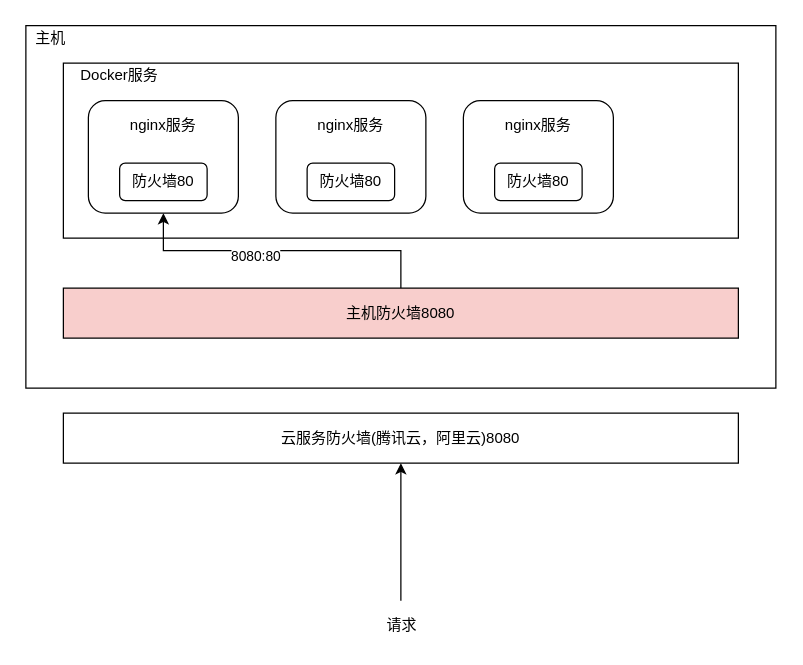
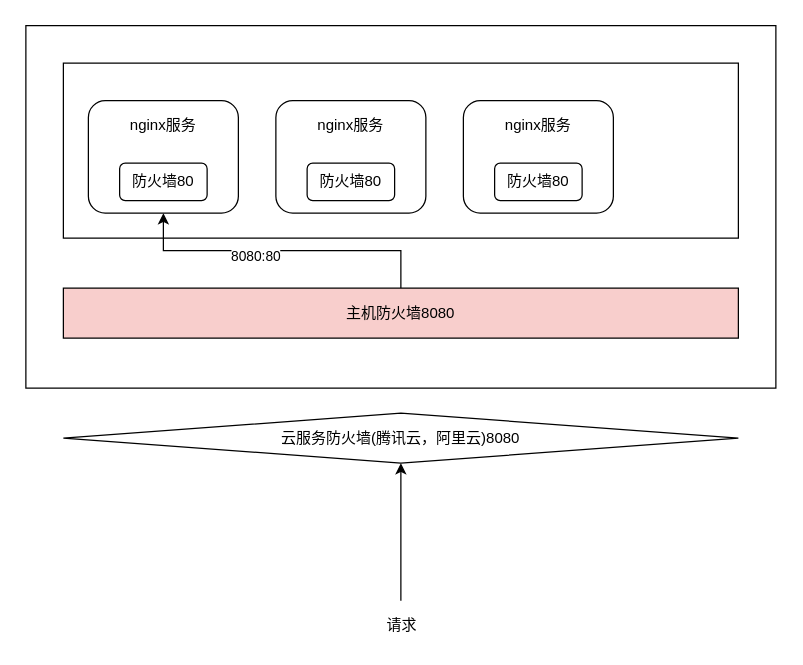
node "主机": removed
node "Docker服务": removed
node "云服务防火墙(腾讯云，阿里云)8080": shape rectangle -> diamond
